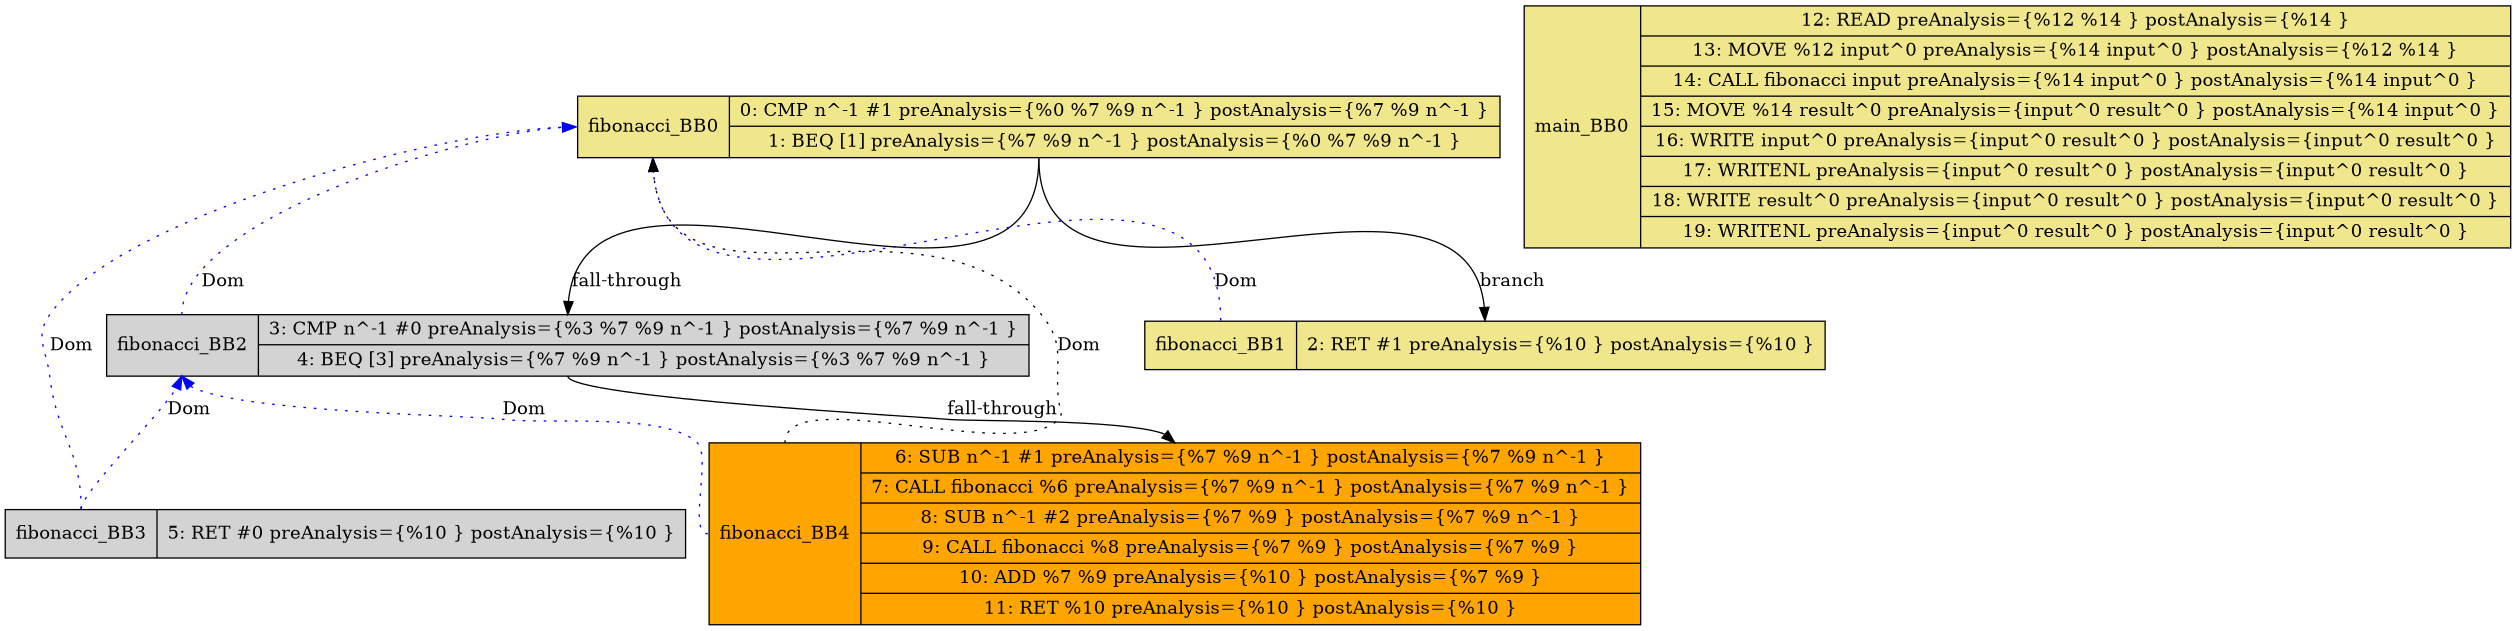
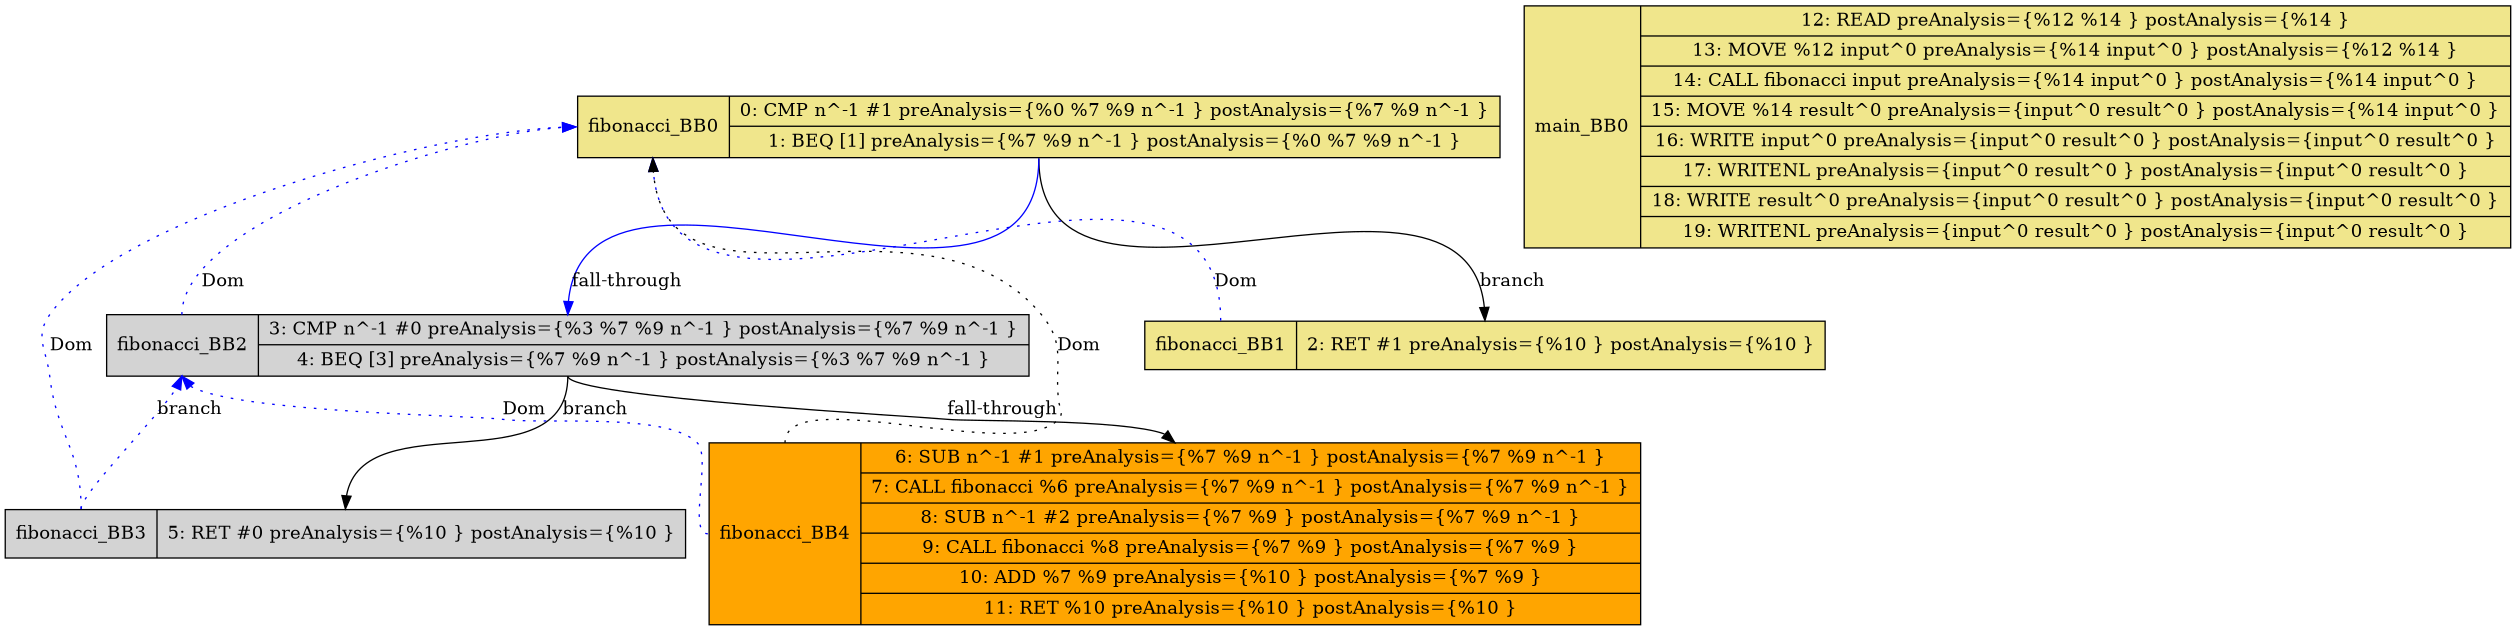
edge "fibonacci_BB0" -> "fibonacci_BB2": color black -> blue
edge "fibonacci_BB3" -> "fibonacci_BB2": label "Dom" -> "branch"
edge "fibonacci_BB2" -> "fibonacci_BB3": added, label "branch"
